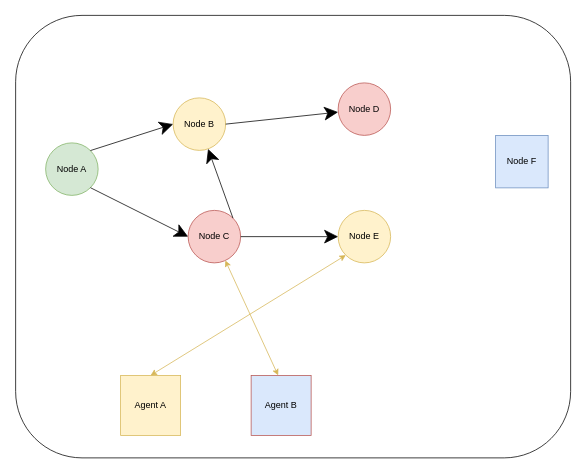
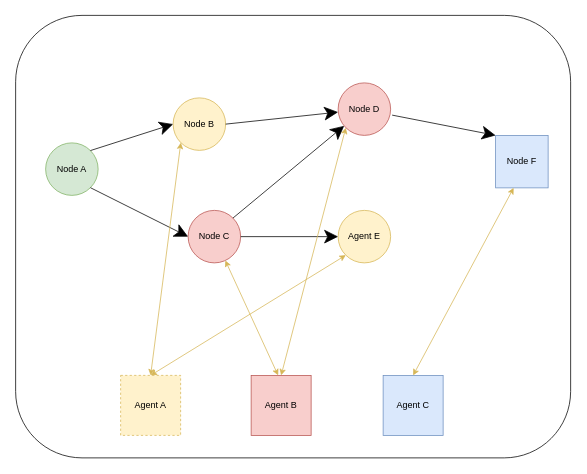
edge "Node D" -> "Node F": added
edge "Node C" -> "Node B": now "Node C" -> "Node D"
node "Node E": label "Node E" -> "Agent E"
edge "Node D" -- "Agent B": added
edge "Node B" -- "Agent A": added
edge "Node F" -- "Agent C": added
node "Agent A": style solid -> dashed
node "Agent B": fillcolor #dae8fc -> #f8cecc
node "Agent C": added
